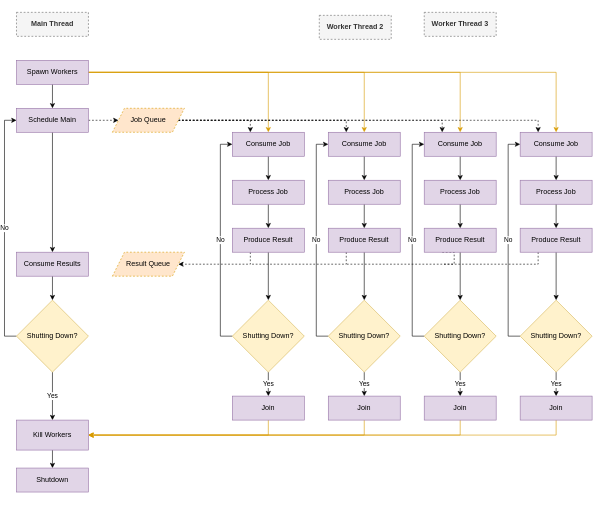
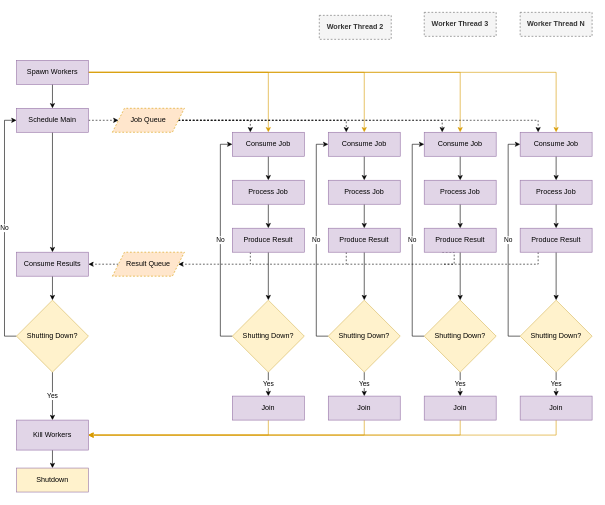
node "Main Thread": removed
node "Worker Thread N": added
edge "Result Queue" -> "Consume Results": added
node "Shutdown": fillcolor #e1d5e7 -> #fff2cc
